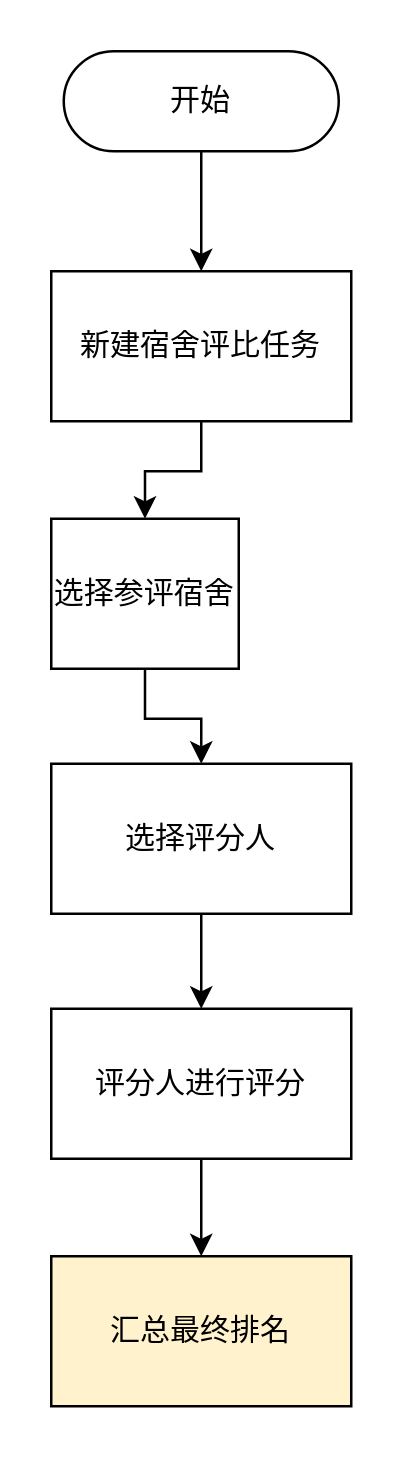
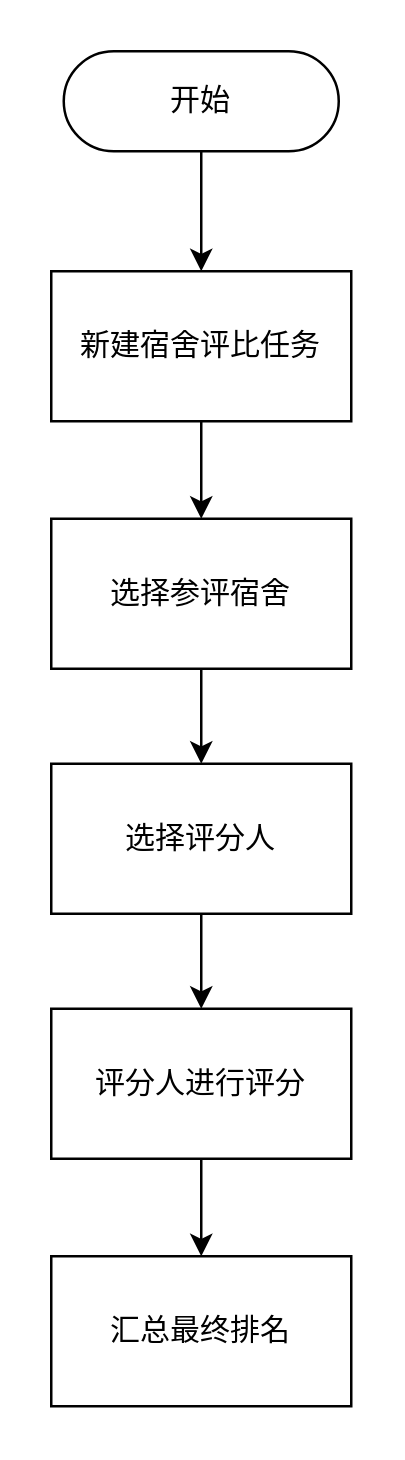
node "选择参评宿舍": size 188x150 -> 300x150
node "汇总最终排名": fillcolor #fff2cc -> #ffffff
